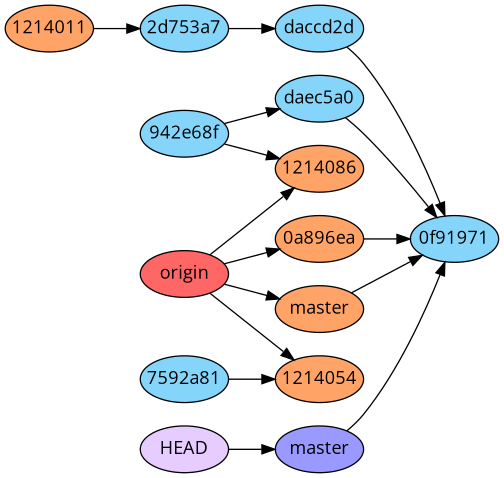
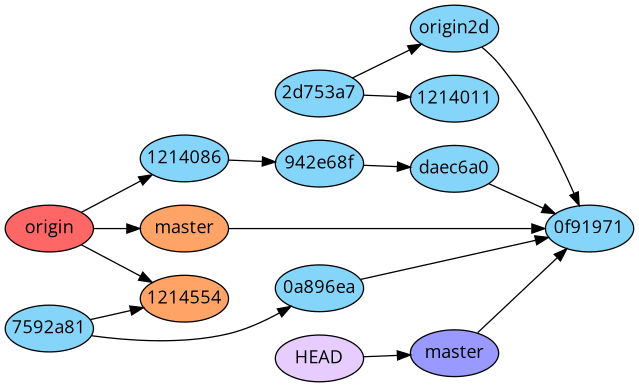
node "1214011": fillcolor #ffa366 -> #85d5fa
edge "1214011" -> "2d753a7": reversed
node "daccd2d": label "daccd2d" -> "origin2d"
node "daec5a0": label "daec5a0" -> "daec6a0"
edge "942e68f" -> "1214086": reversed
node "1214086": fillcolor #ffa366 -> #85d5fa
node "0a896ea": fillcolor #ffa366 -> #85d5fa
edge "origin" -> "0a896ea": now "7592a81" -> "0a896ea"
node "1214054": label "1214054" -> "1214554"
